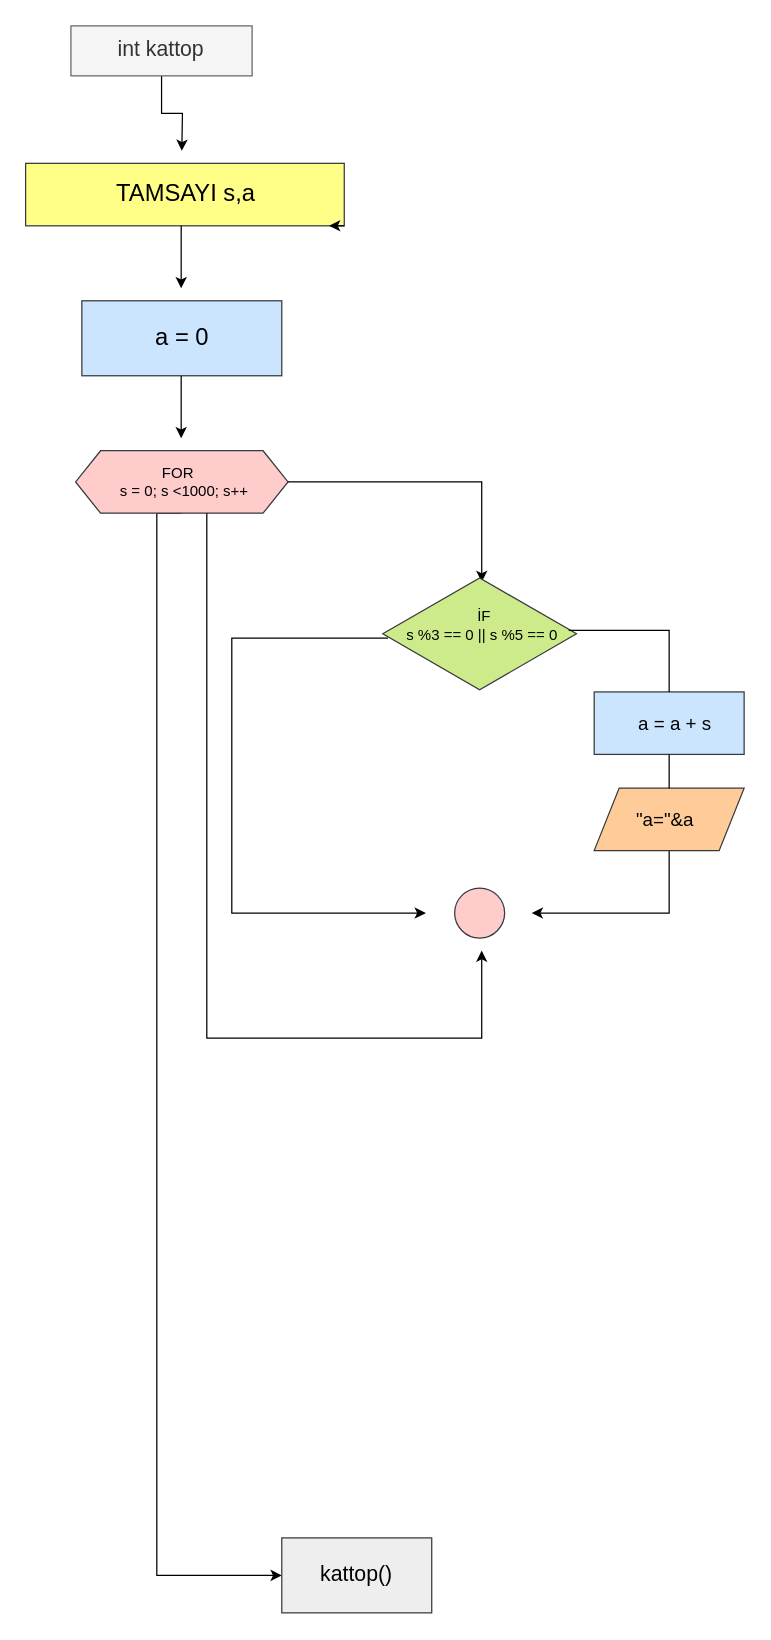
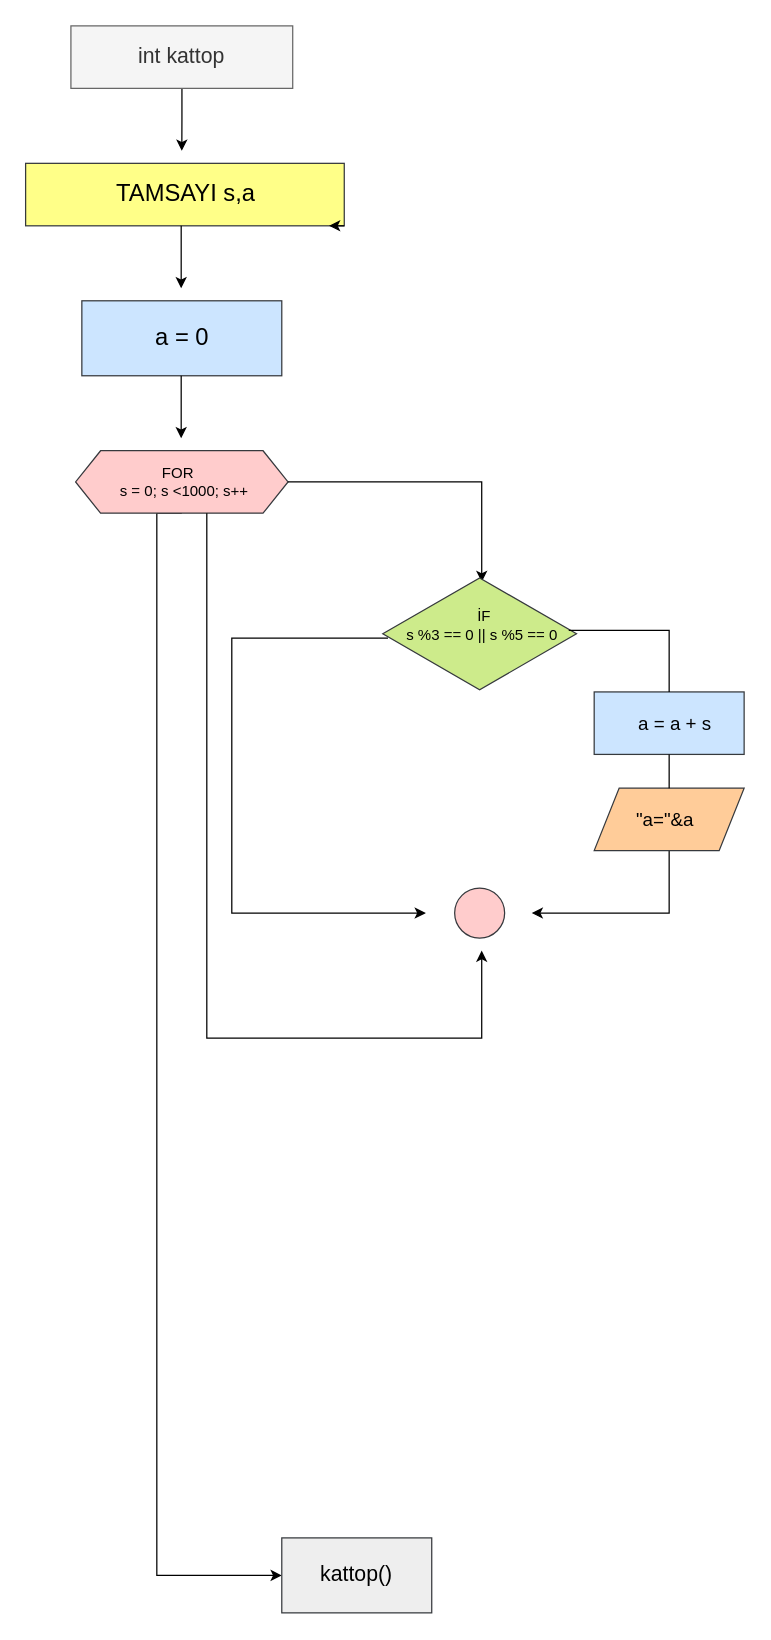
node "int kattop": size 181x50 -> 222x63
